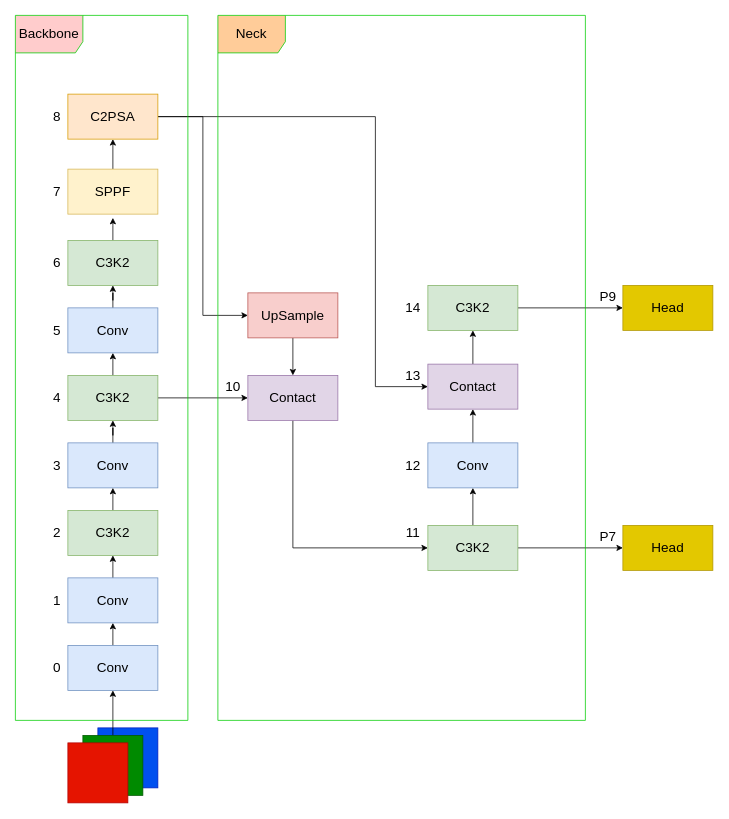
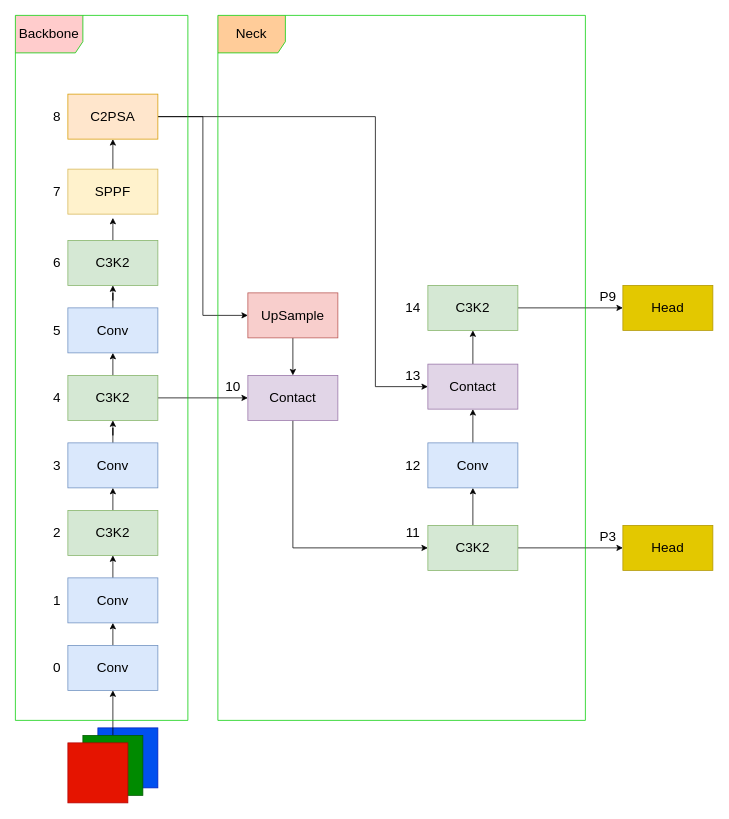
node "P7": label "P7" -> "P3"
